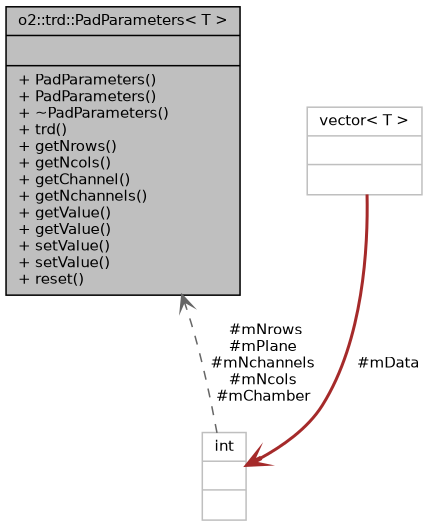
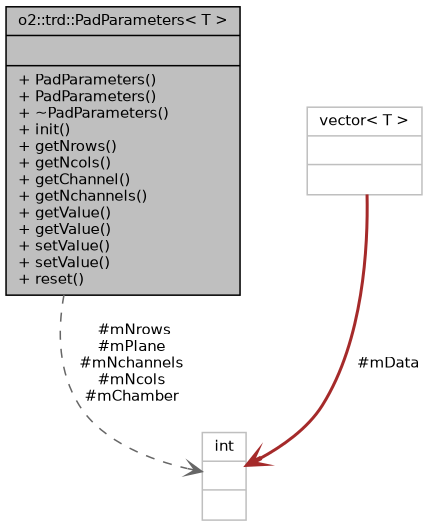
node "o2::trd::PadParameters< T >": text "+ trd()" -> "+ init()"
edge "int" -> "o2::trd::PadParameters< T >": reversed
